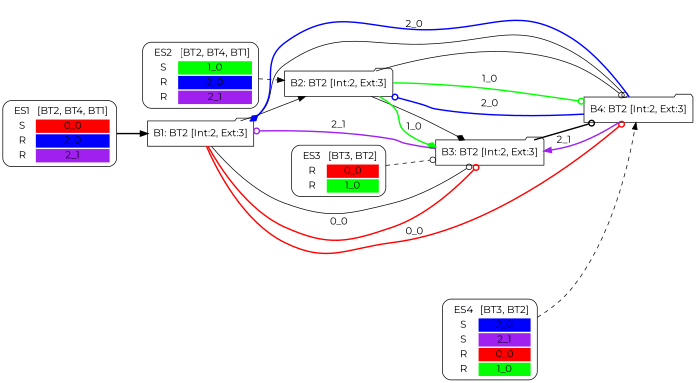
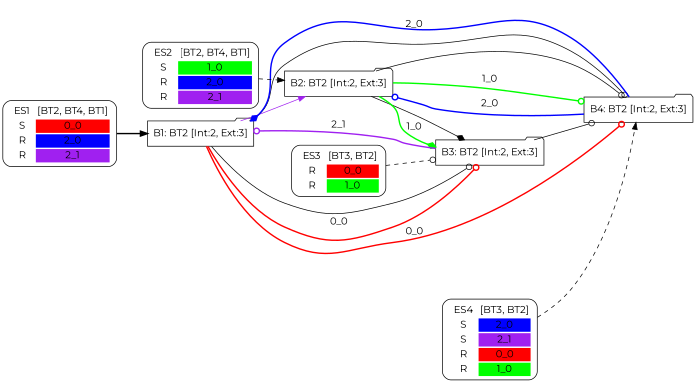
edge "B1: BT2 [Int:2, Ext:3]" -> "B2: BT2 [Int:2, Ext:3]": color black -> purple
edge "B3: BT2 [Int:2, Ext:3]" -> "B4: BT2 [Int:2, Ext:3]": style bold -> solid
edge "B4: BT2 [Int:2, Ext:3]" -> "B3: BT2 [Int:2, Ext:3]": removed, label "2_1"
